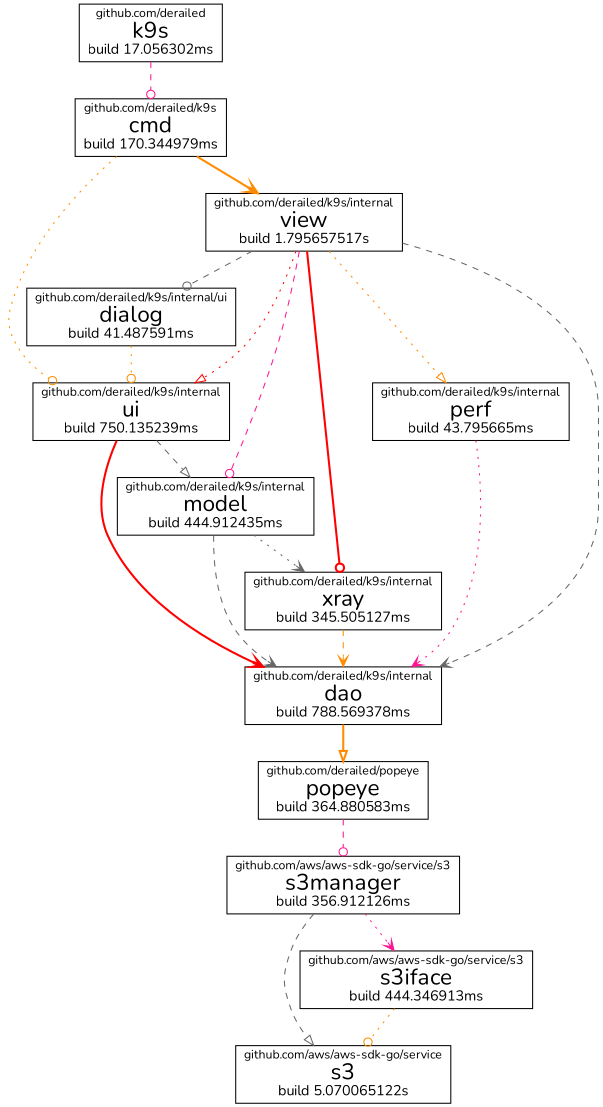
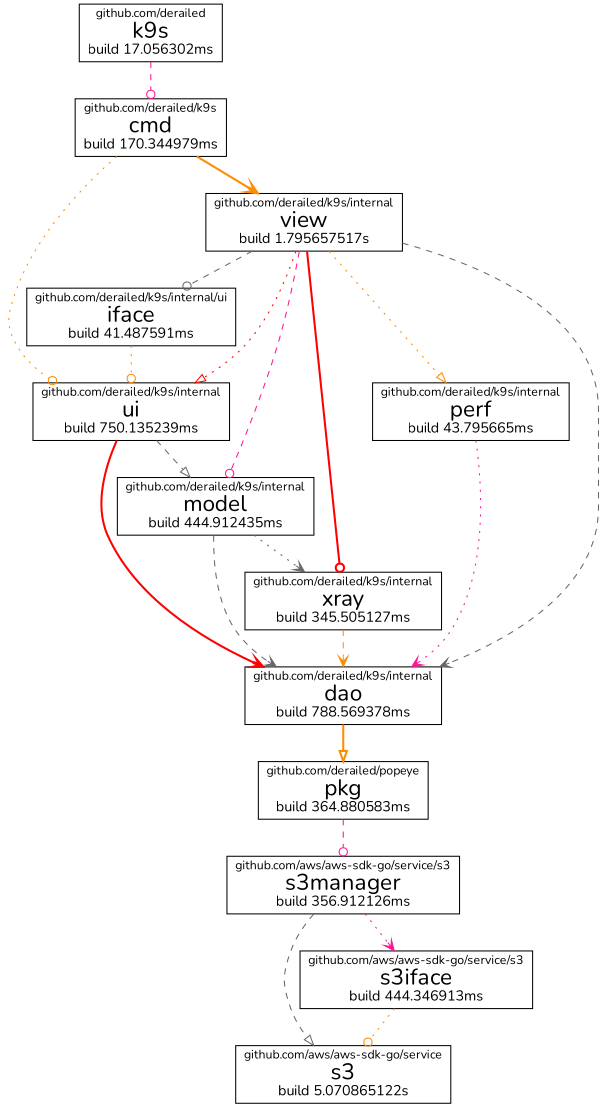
node "github.com/derailed/k9s/internal/ui": text "dialog" -> "iface"
node "github.com/derailed/popeye": text "popeye" -> "pkg"
node "github.com/aws/aws-sdk-go/service": text "build 5.070065122s" -> "build 5.070865122s"
